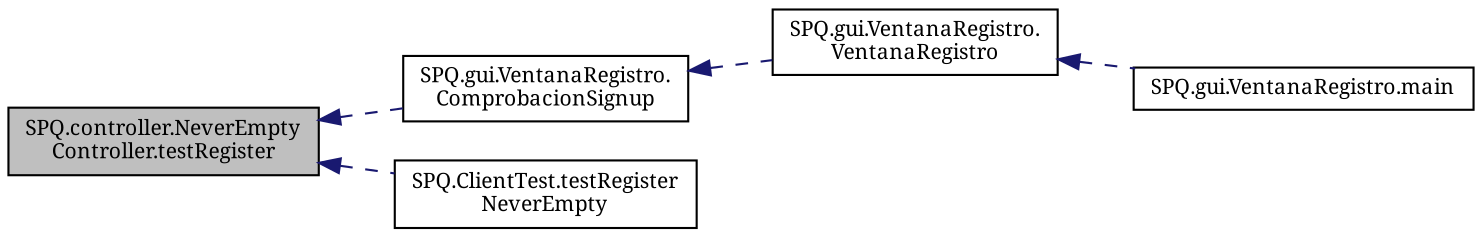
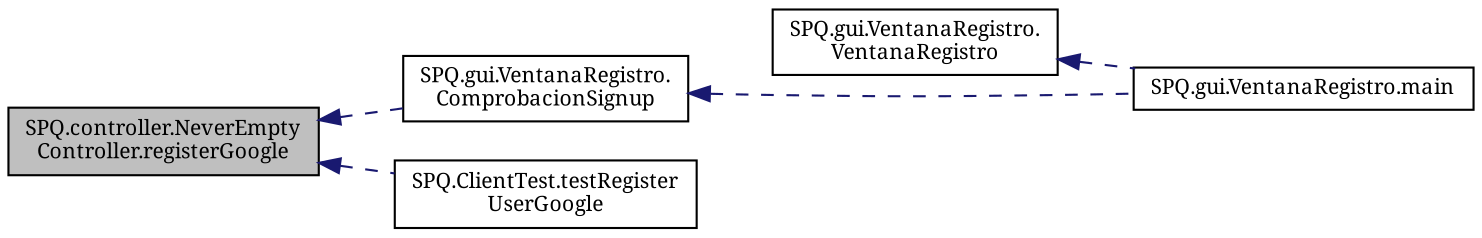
edge "SPQ.gui.VentanaRegistro. VentanaRegistro" -> "SPQ.gui.VentanaRegistro. ComprobacionSignup": now "SPQ.gui.VentanaRegistro.main" -> "SPQ.gui.VentanaRegistro. ComprobacionSignup"
node "SPQ.controller.NeverEmpty Controller.testRegister": label "SPQ.controller.NeverEmpty Controller.testRegister" -> "SPQ.controller.NeverEmpty Controller.registerGoogle"
node "SPQ.ClientTest.testRegister NeverEmpty": label "SPQ.ClientTest.testRegister NeverEmpty" -> "SPQ.ClientTest.testRegister UserGoogle"
